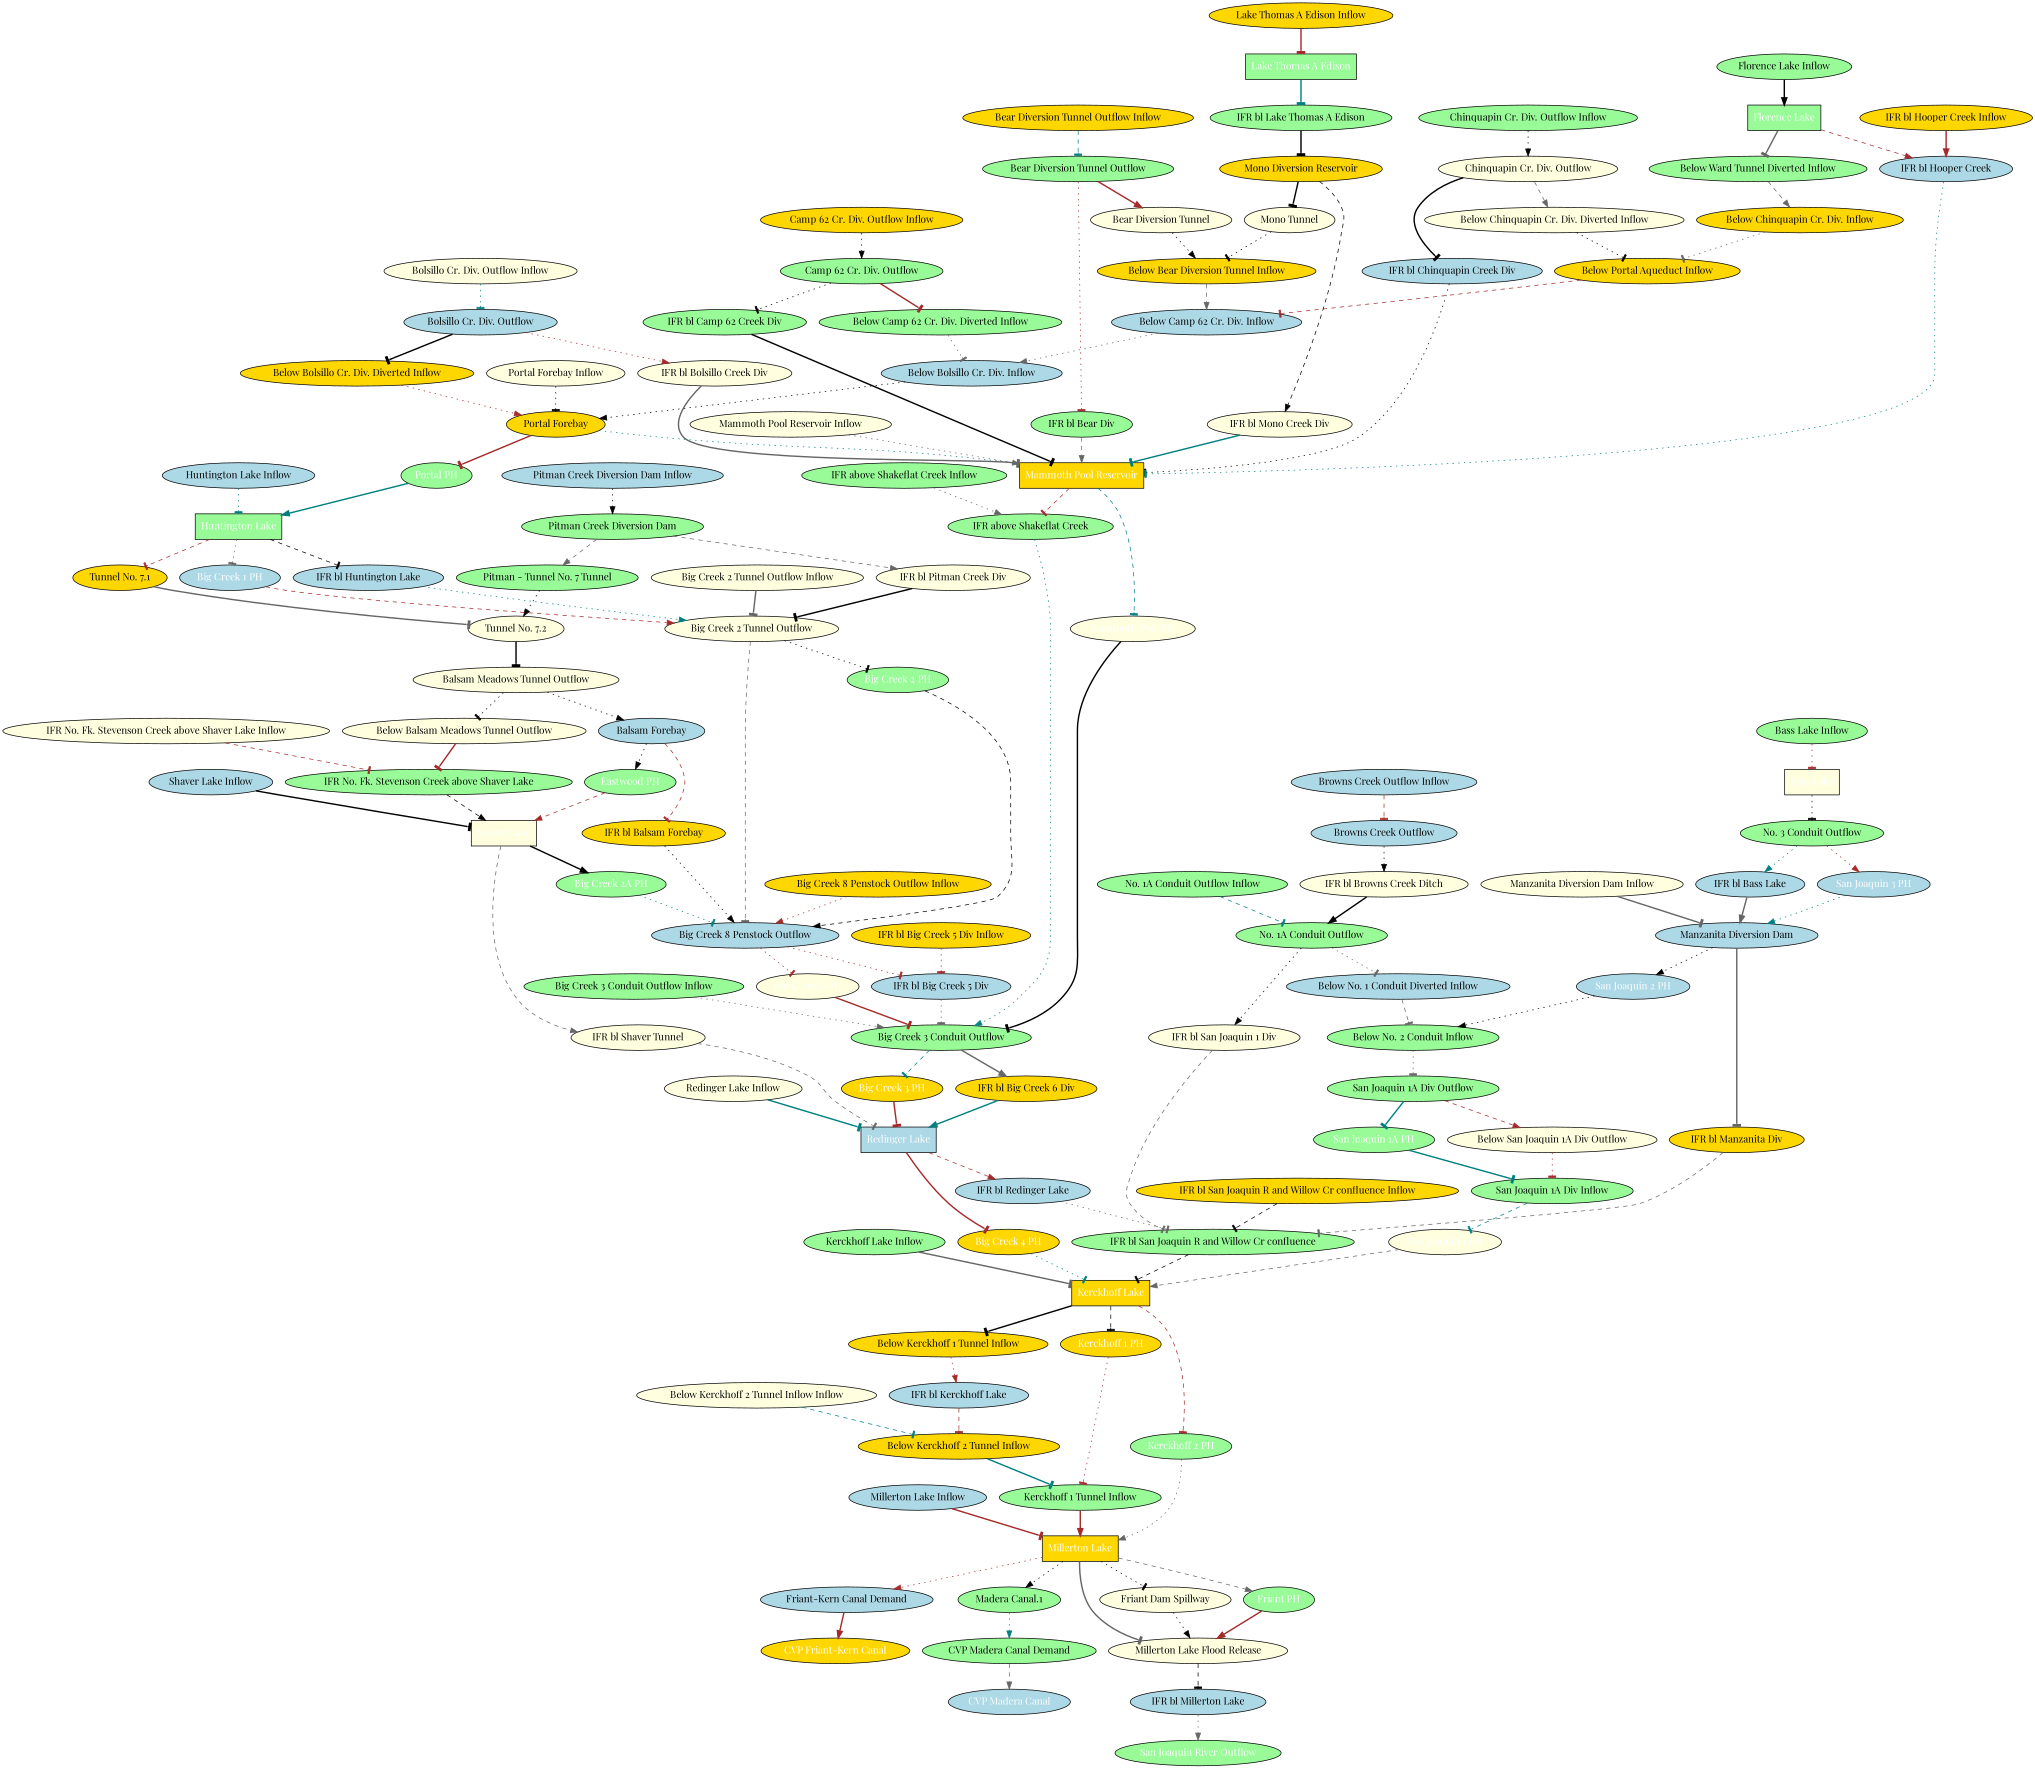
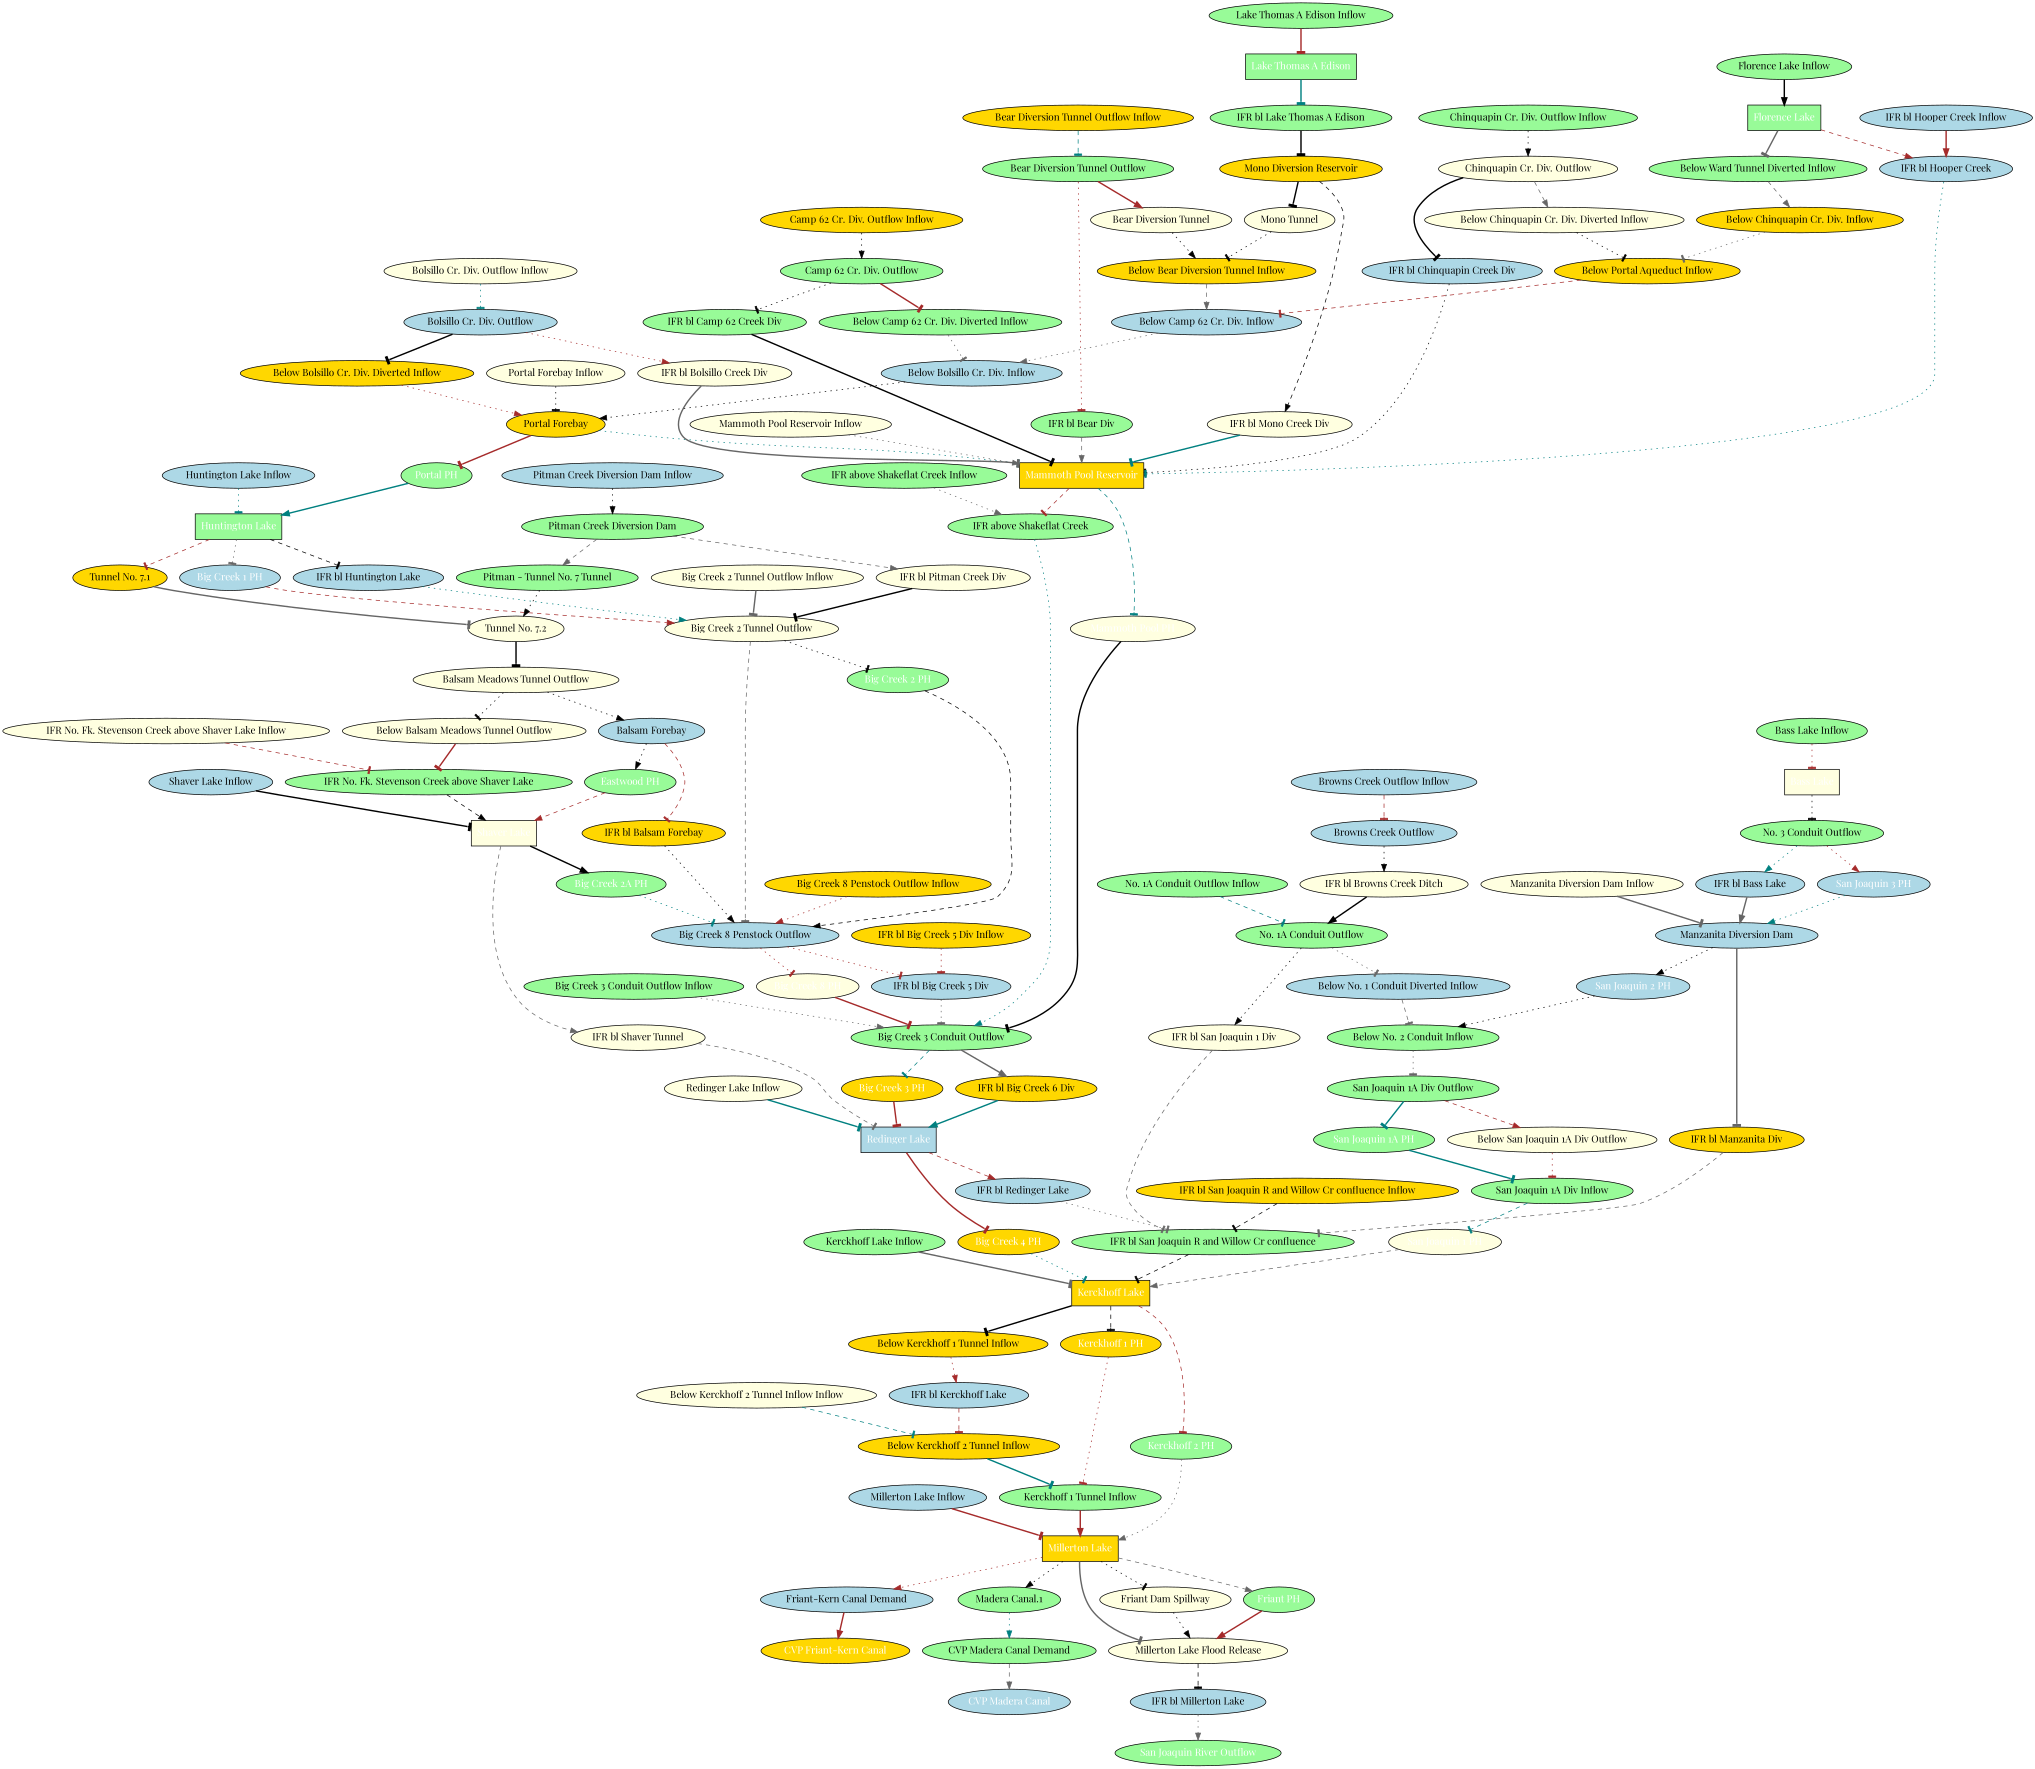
node "Lake Thomas A Edison Inflow": fillcolor gold -> palegreen
node "IFR bl Hooper Creek Inflow": fillcolor gold -> lightblue
